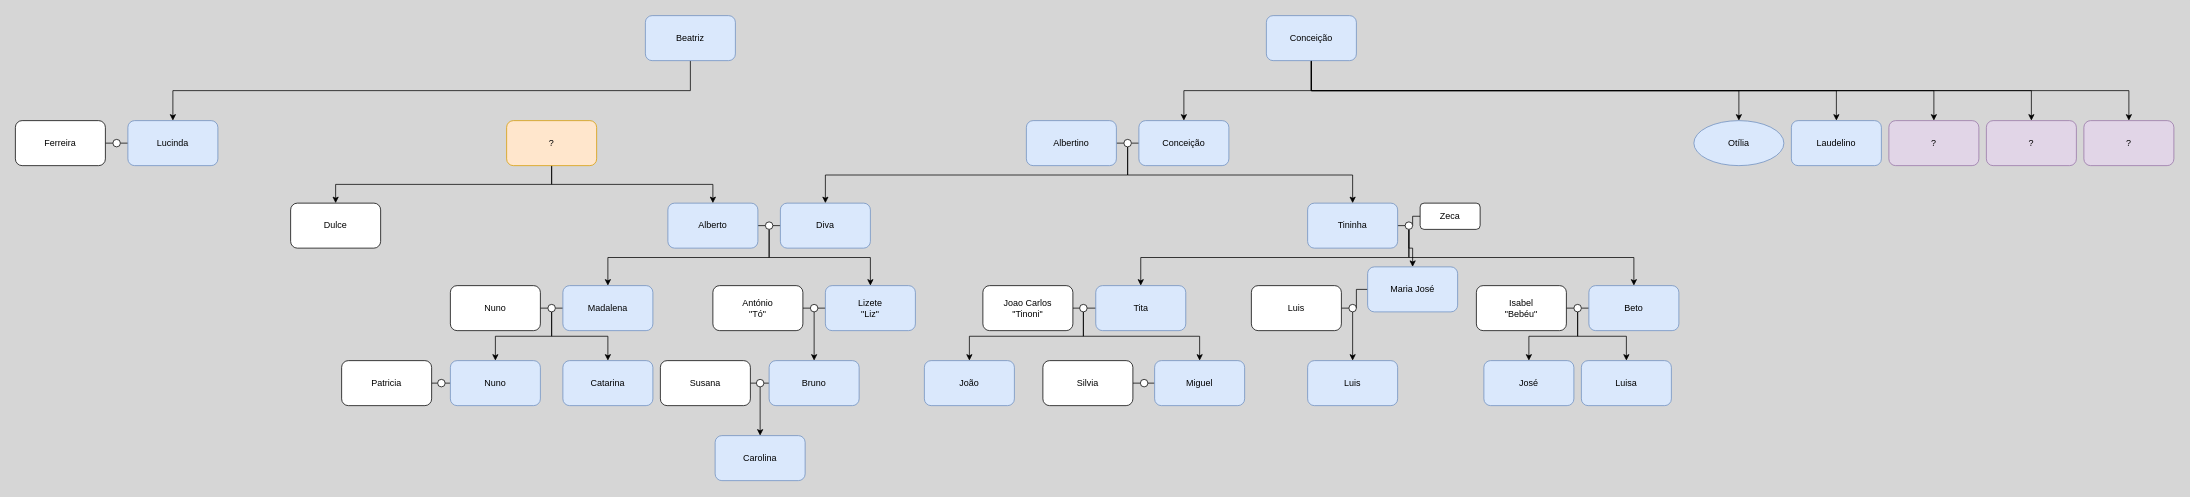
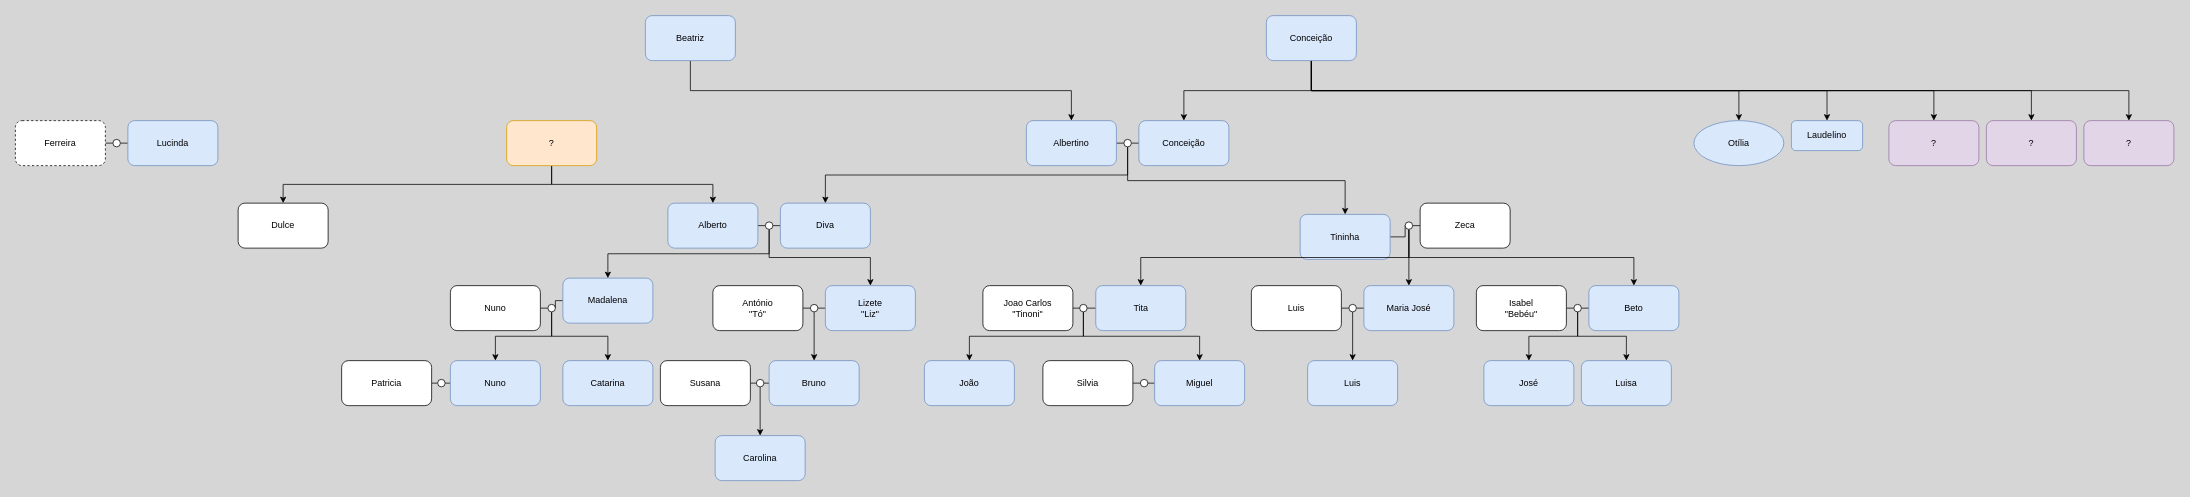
edge "Beatriz" -> "Lucinda": removed
edge "Beatriz" -> "Albertino": added
node "Ferreira": style solid -> dashed
node "Laudelino": size 90x45 -> 71x30
node "Zeca": size 60x26 -> 90x45
node "Dulce": moved (336, 225) -> (283, 225)
node "Tininha": moved (1353, 225) -> (1345, 237)
node "Maria José": moved (1413, 289) -> (1409, 308)
node "Madalena": moved (608, 308) -> (608, 300)
